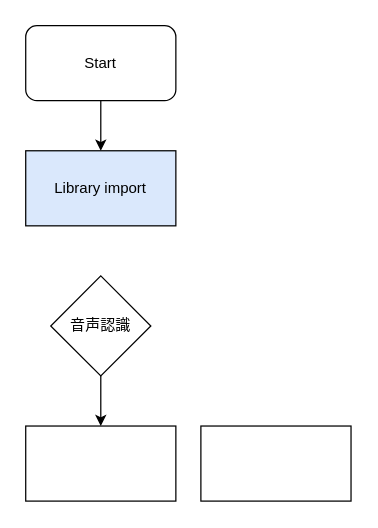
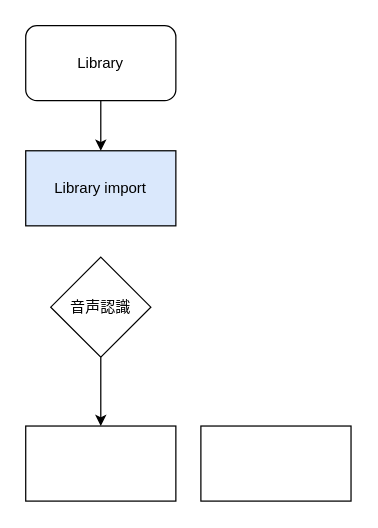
node "Start": label "Start" -> "Library"
node "音声認識": moved (101, 326) -> (101, 307)
